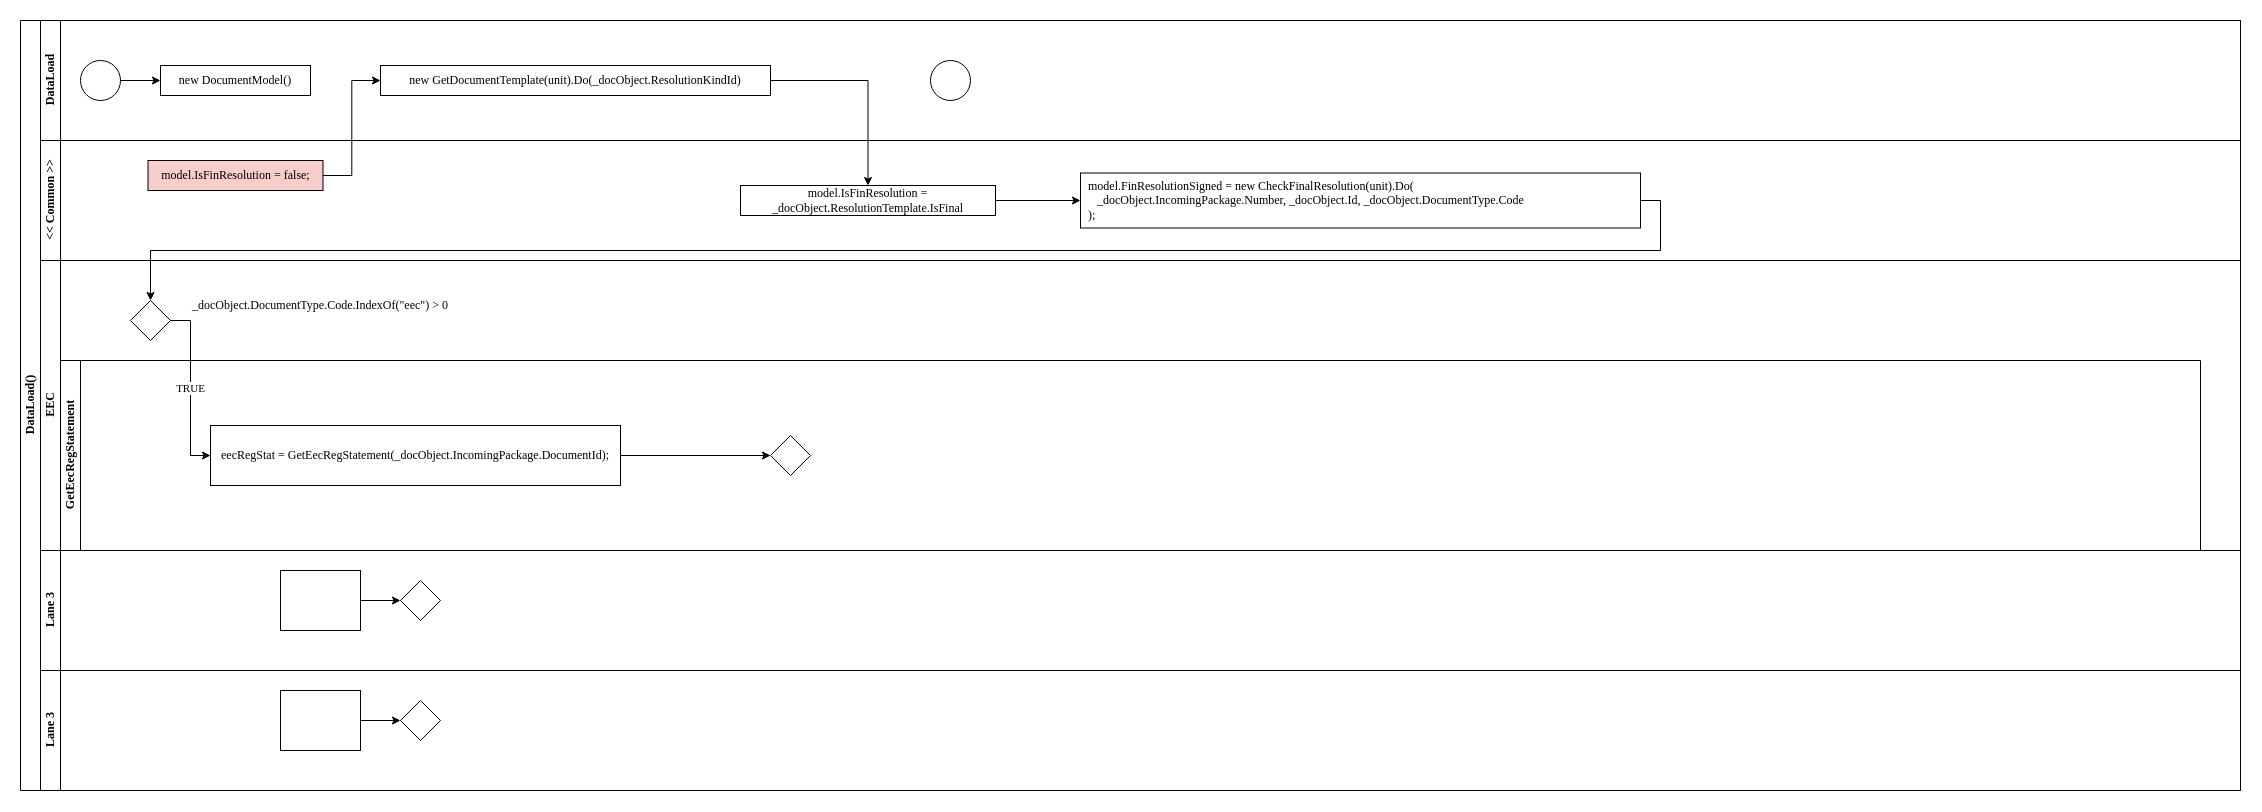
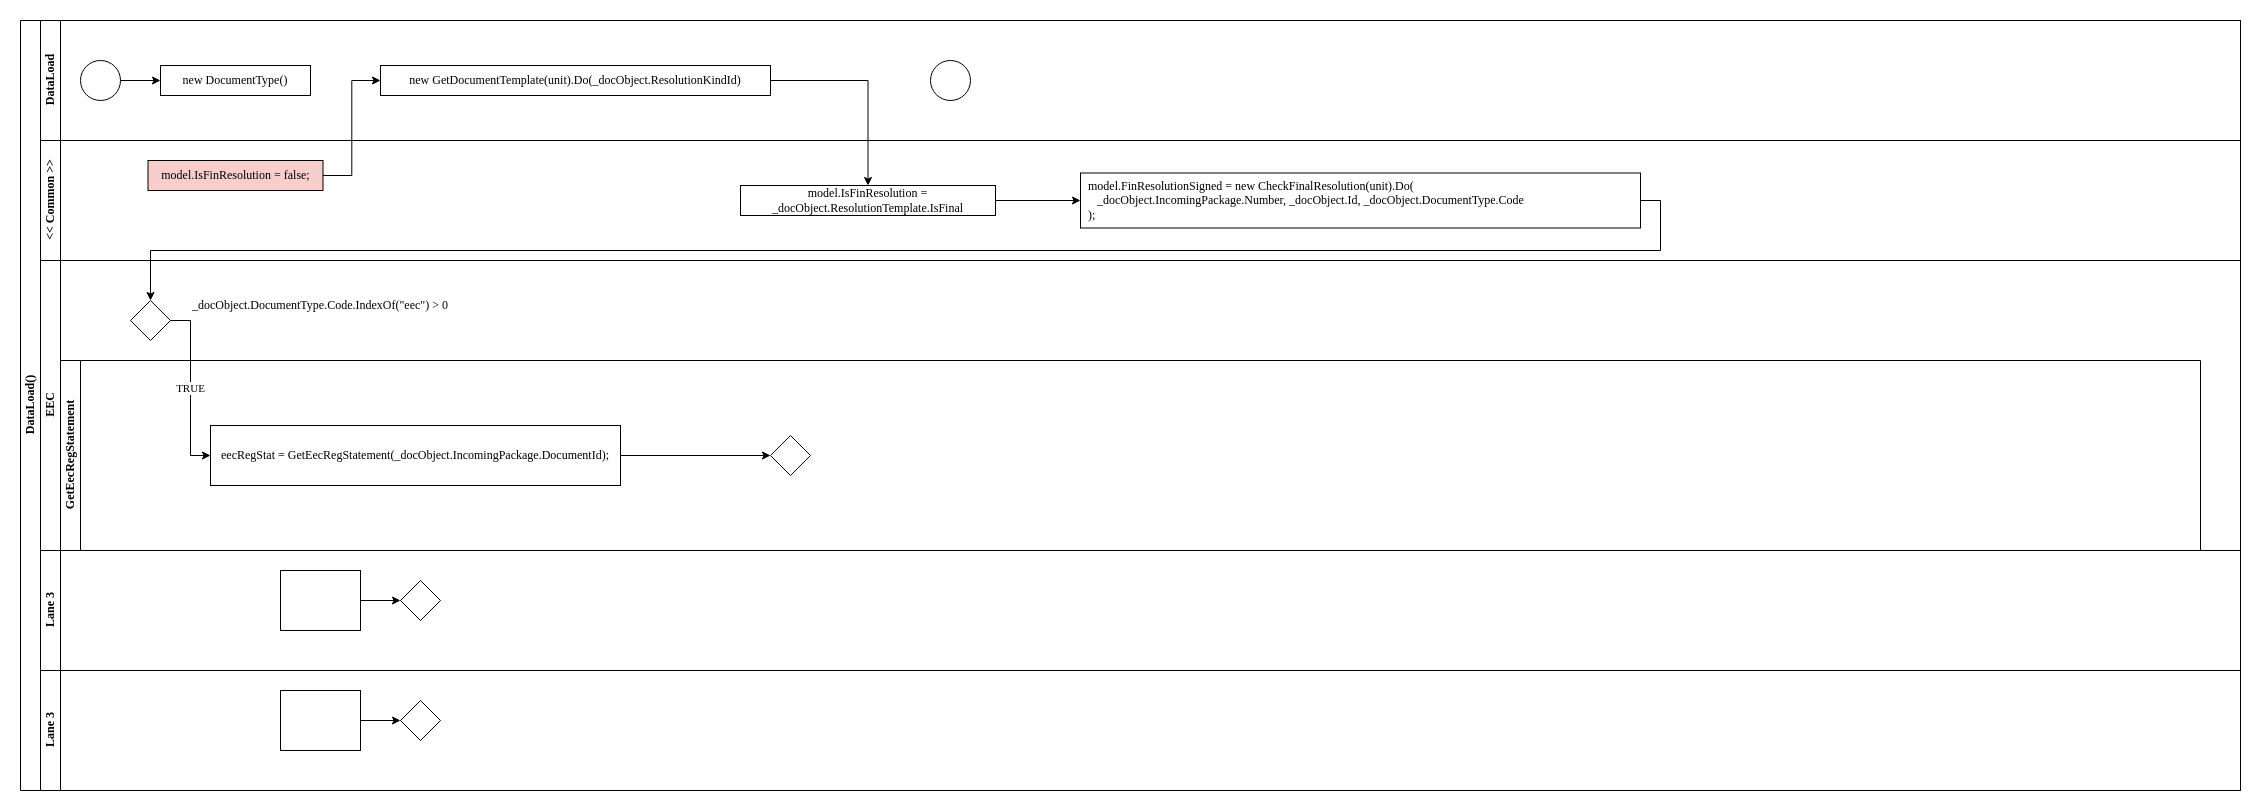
node "new DocumentModel()": label "new DocumentModel()" -> "new DocumentType()"
